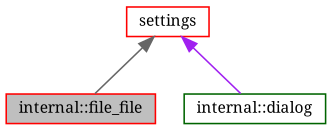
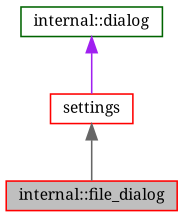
edge "internal::dialog" -> "settings": reversed
node "internal::file_file": label "internal::file_file" -> "internal::file_dialog"
